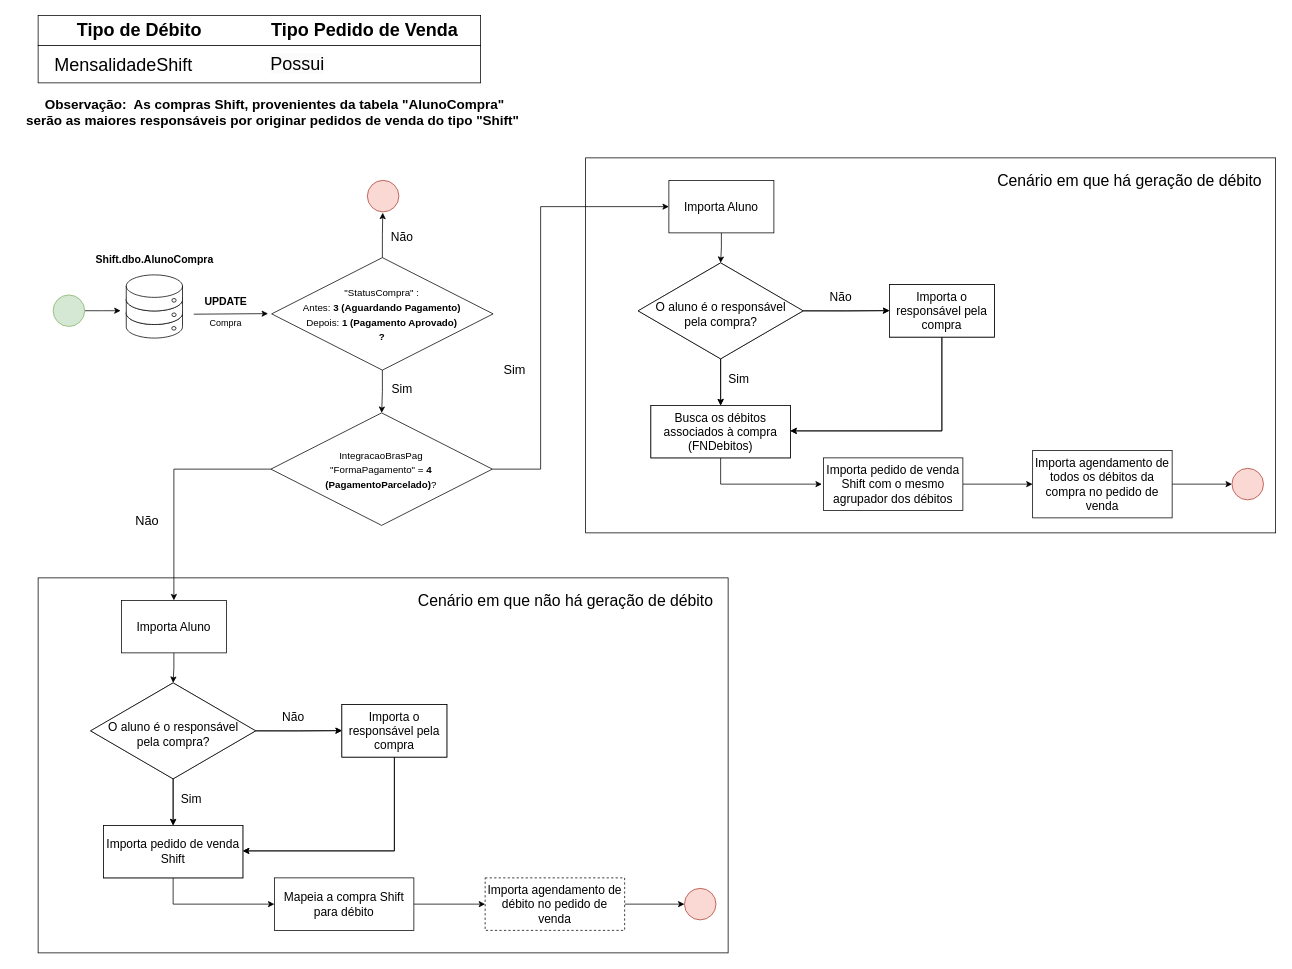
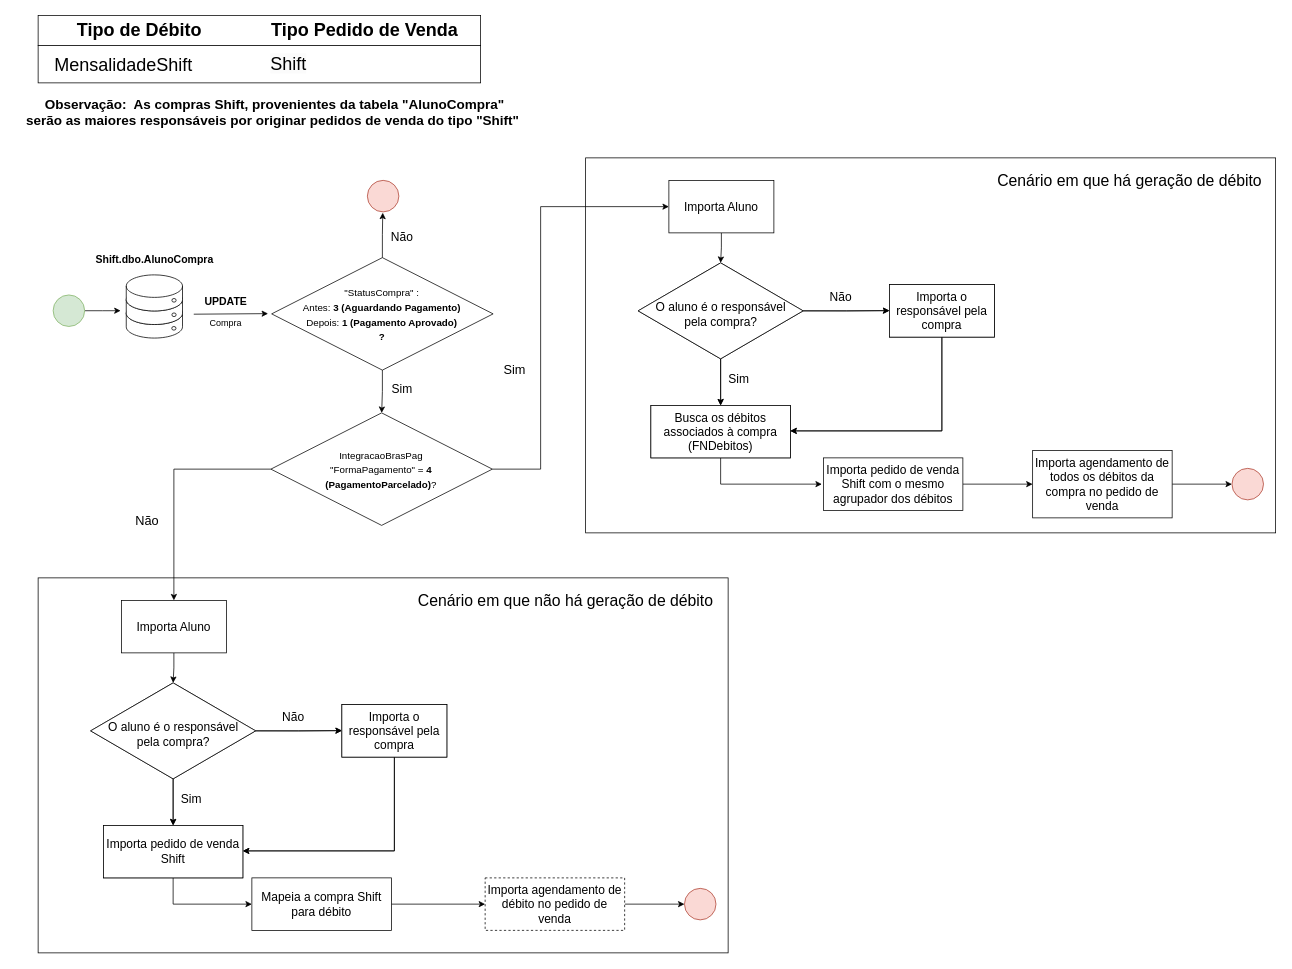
node "Possui": label "Possui" -> "Shift"
node "Mapeia a compra Shift para débito": moved (344, 904) -> (321, 904)
